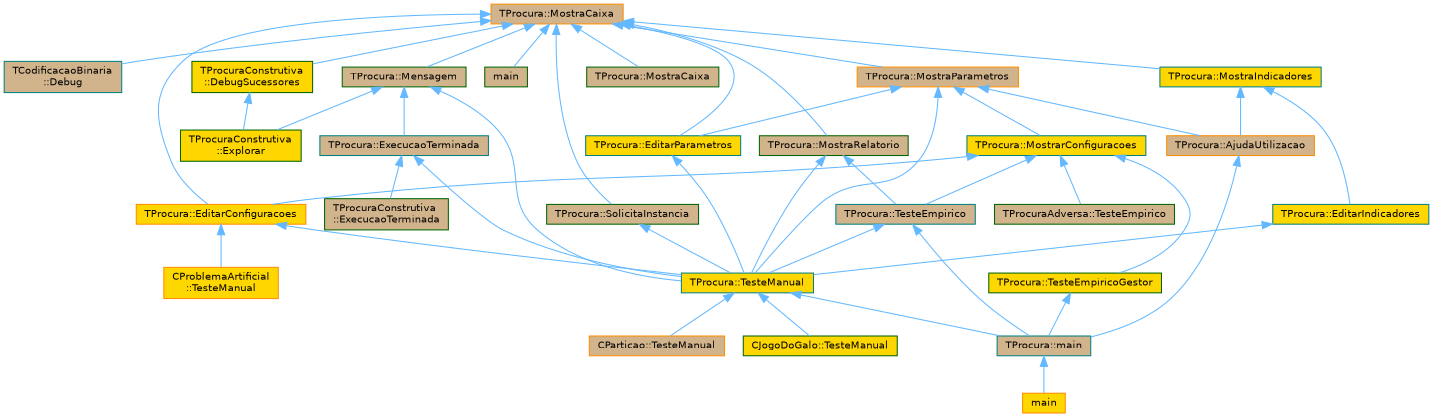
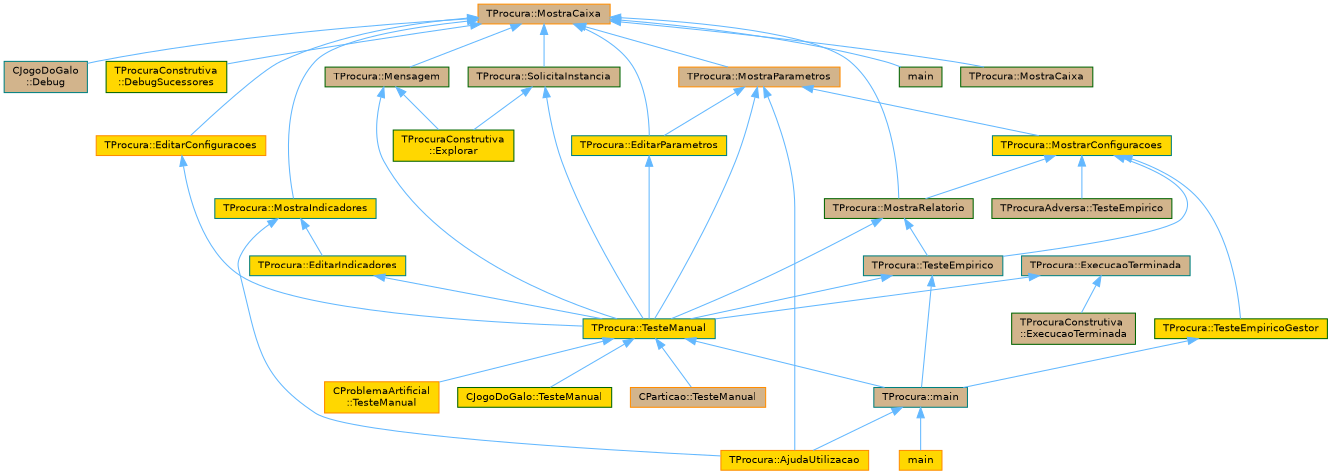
node "TCodificacaoBinaria ::Debug": label "TCodificacaoBinaria ::Debug" -> "CJogoDoGalo ::Debug"
edge "TProcuraConstrutiva ::Explorar" -> "TProcuraConstrutiva ::DebugSucessores": now "TProcuraConstrutiva ::Explorar" -> "TProcura::SolicitaInstancia"
edge "TProcura::ExecucaoTerminada" -> "TProcura::Mensagem": removed
node "TProcura::AjudaUtilizacao": fillcolor tan -> gold
edge "TProcura::EditarConfiguracoes" -> "TProcura::MostrarConfiguracoes": now "TProcura::MostraRelatorio" -> "TProcura::MostrarConfiguracoes"
edge "CProblemaArtificial ::TesteManual" -> "TProcura::EditarConfiguracoes": now "CProblemaArtificial ::TesteManual" -> "TProcura::TesteManual"
edge "TProcura::main" -> "TProcura::AjudaUtilizacao": reversed
